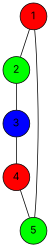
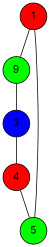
node "2": label "2" -> "9"
